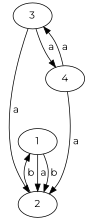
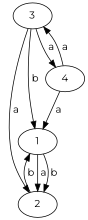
edge "3" -> "1": added, label "b"
edge "4" -> "2": now "4" -> "1"
